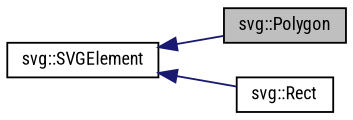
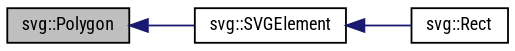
edge "svg::Polygon" -> "svg::SVGElement": reversed
